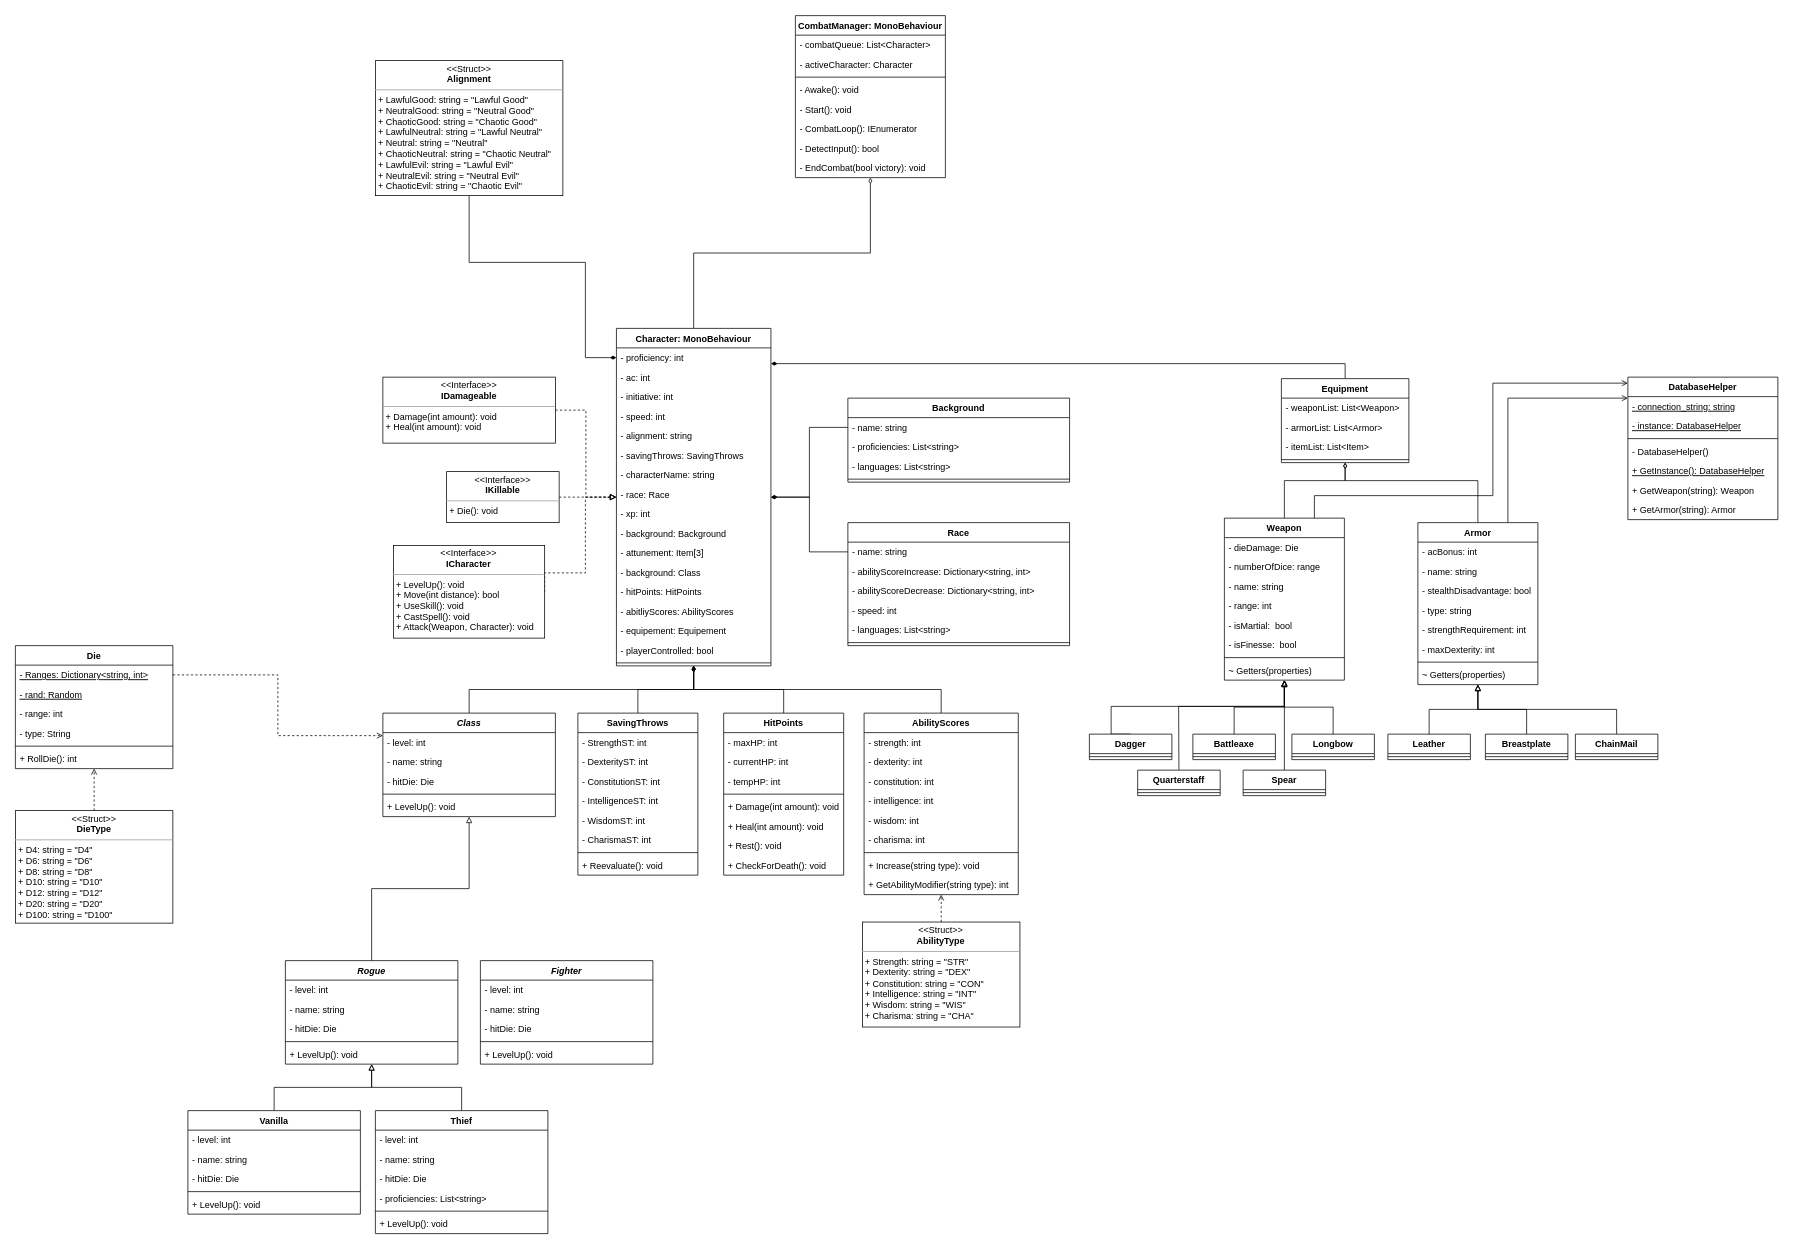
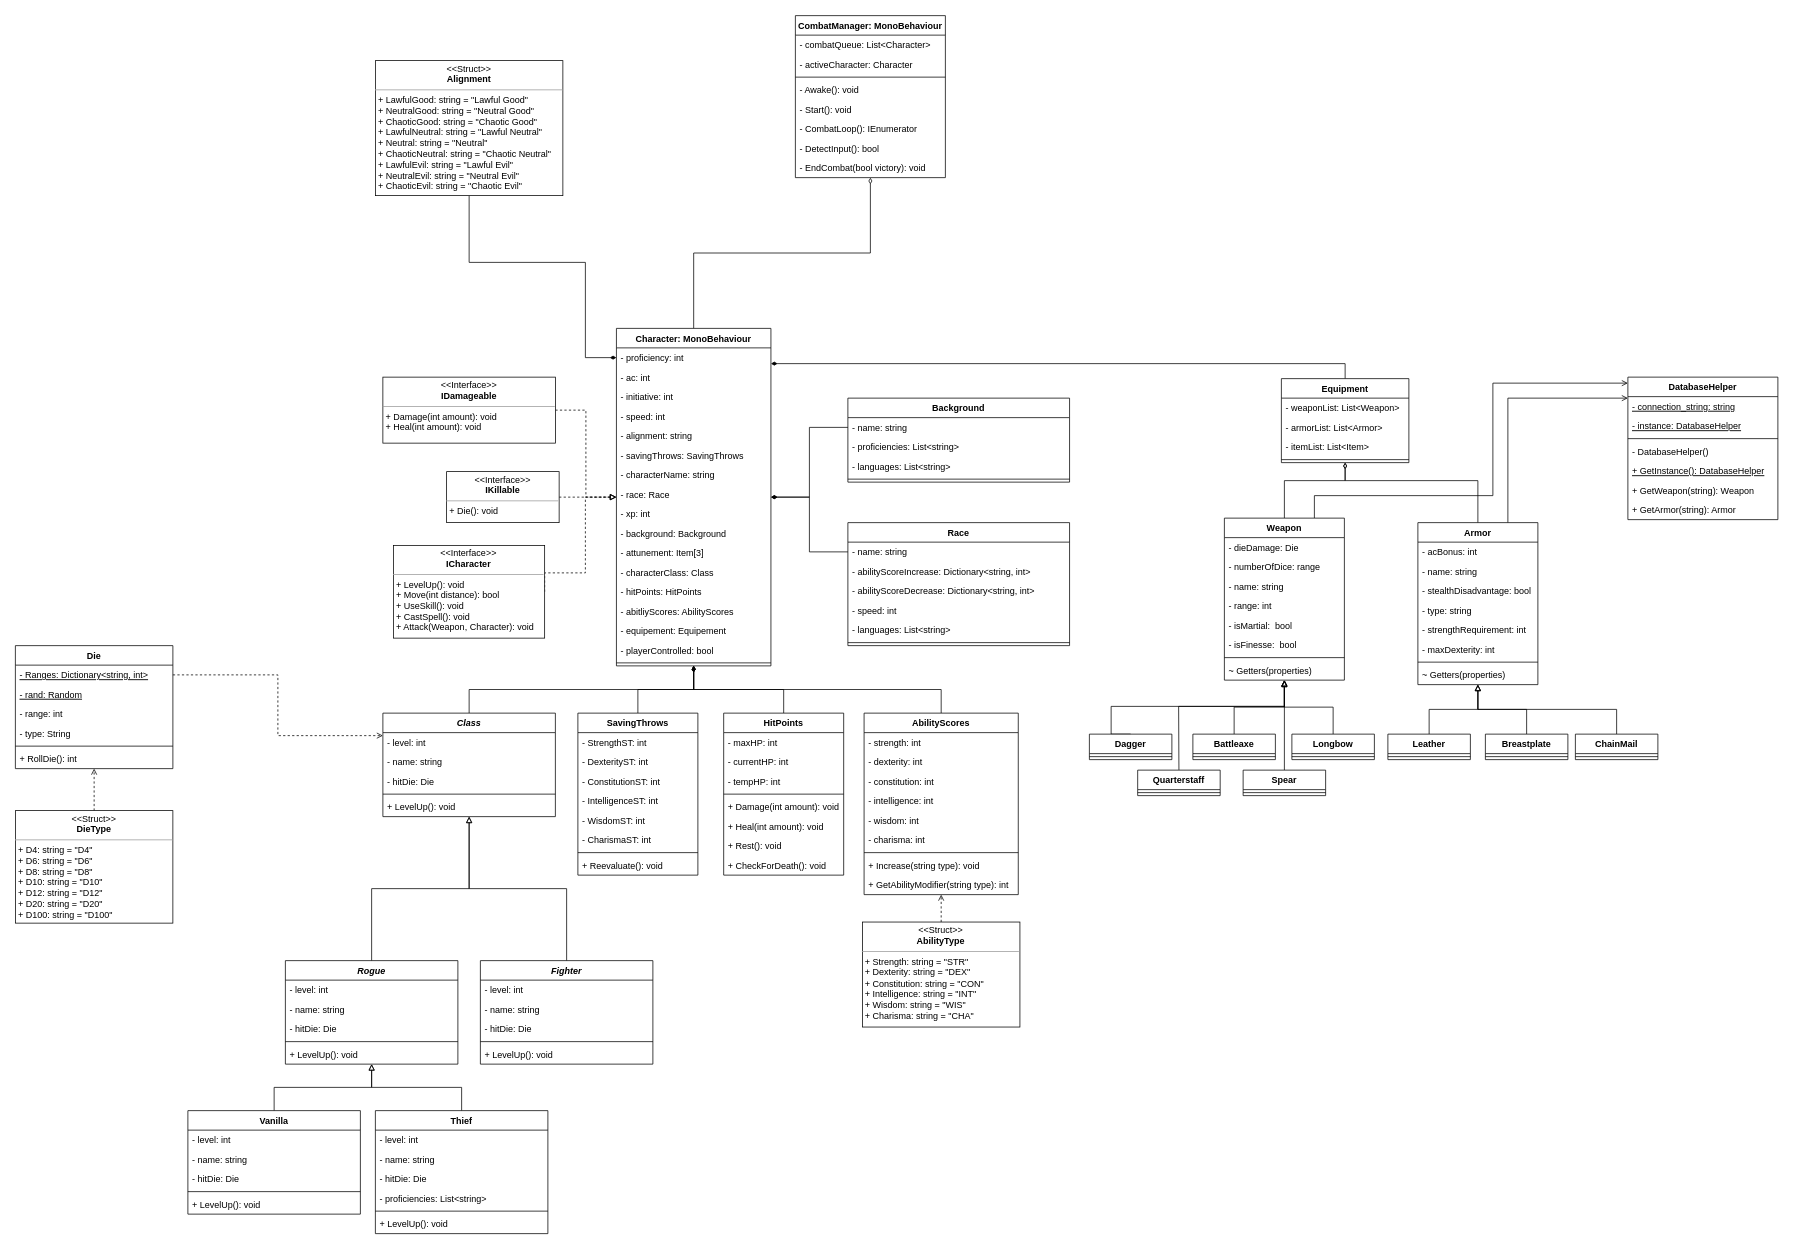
node "- background: Class": label "- background: Class" -> "- characterClass: Class"
edge "Fighter" -> "Class": added
